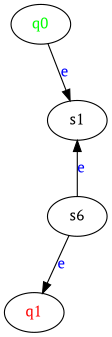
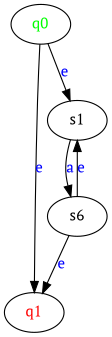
edge "q0" -> "q1": added, label "e"
edge "s1" -> "s6": added, label "a"
